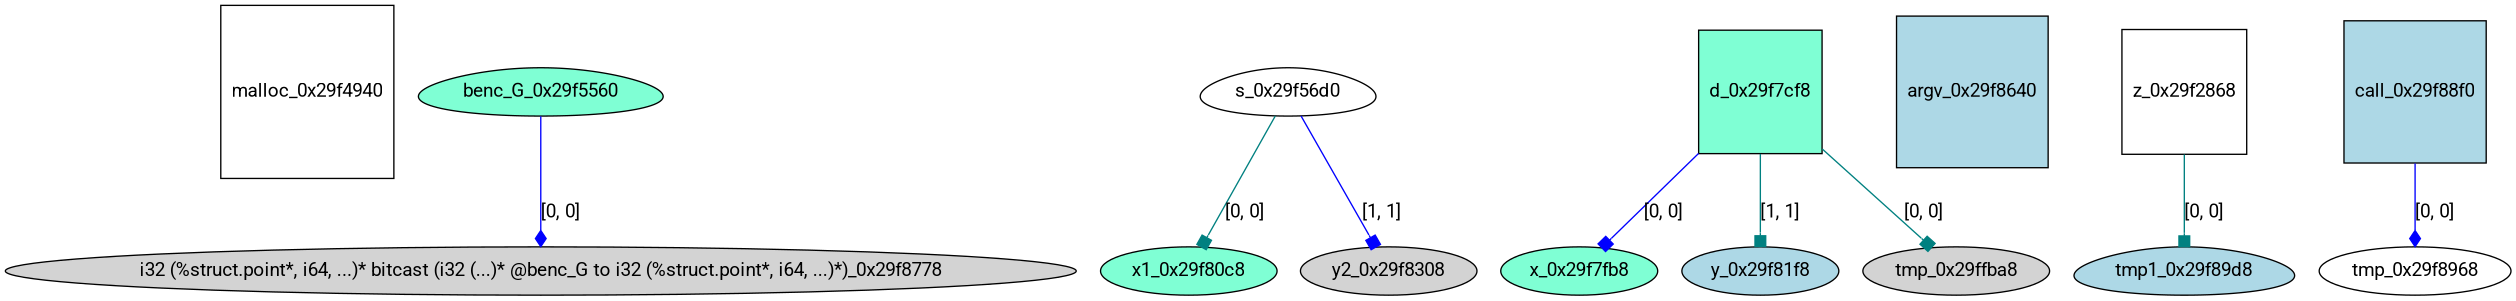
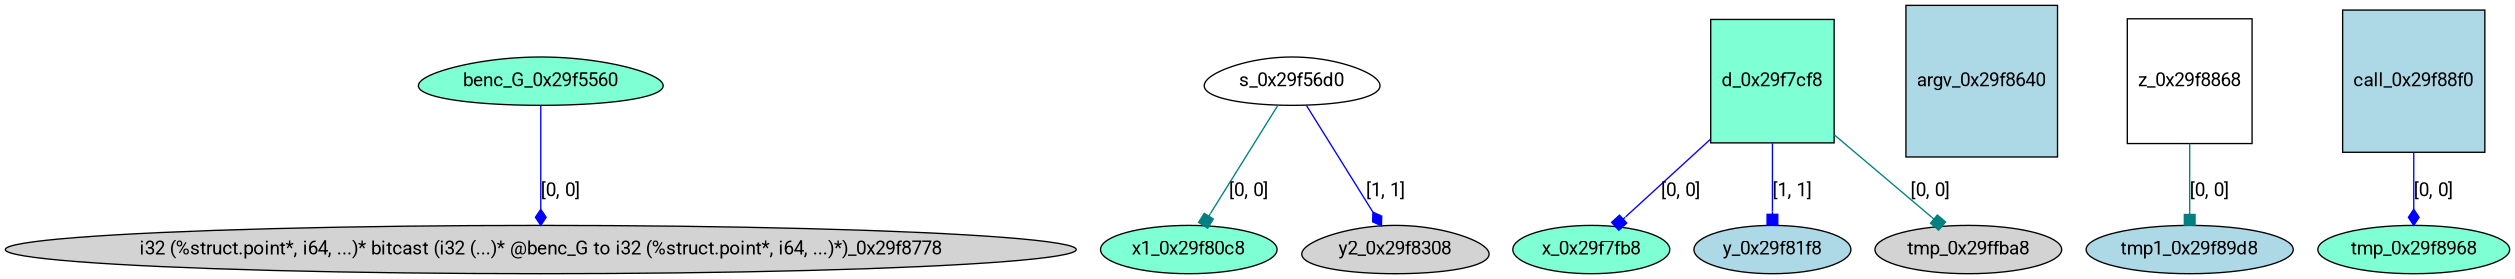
node "malloc_0x29f4940": removed
node "z_0x29f2868": label "z_0x29f2868" -> "z_0x29f8868"
edge "s_0x29f56d0" -> "y2_0x29f8308": arrowhead box -> diamond
edge "d_0x29f7cf8" -> "y_0x29f81f8": color teal -> blue
node "y2_0x29f8308": shape ellipse -> egg
node "tmp1_0x29f89d8": shape egg -> ellipse
node "tmp_0x29f8968": fillcolor white -> aquamarine
